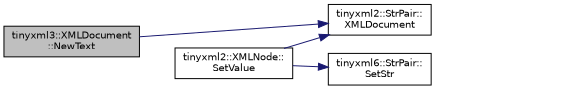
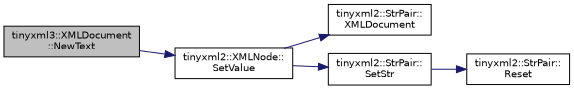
edge "tinyxml3::XMLDocument ::NewText" -> "tinyxml2::StrPair:: XMLDocument": now "tinyxml3::XMLDocument ::NewText" -> "tinyxml2::XMLNode:: SetValue"
node "tinyxml6::StrPair:: SetStr": label "tinyxml6::StrPair:: SetStr" -> "tinyxml2::StrPair:: SetStr"
node "tinyxml2::StrPair:: Reset": added
